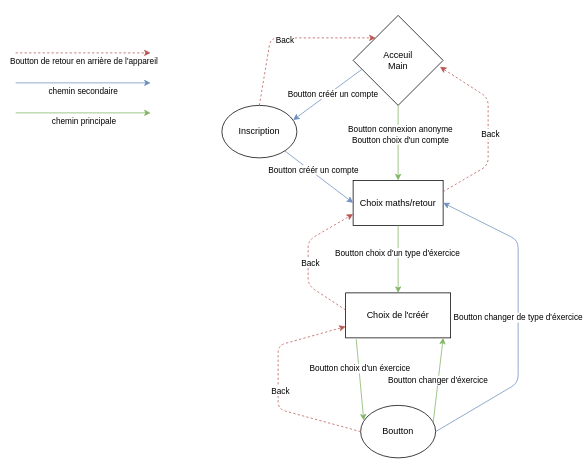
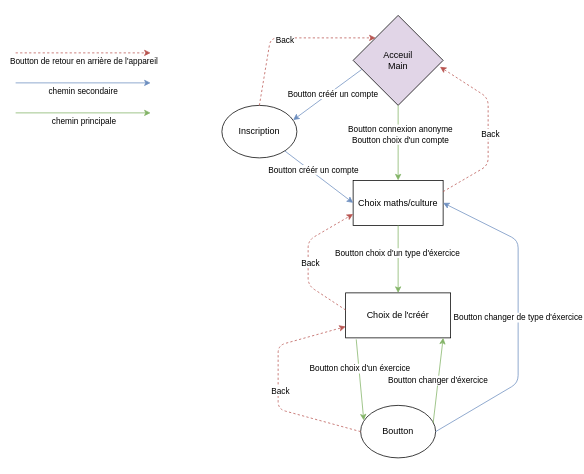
node "Acceuil Main": fillcolor #ffffff -> #e1d5e7
node "Choix maths/retour": label "Choix maths/retour" -> "Choix maths/culture"
